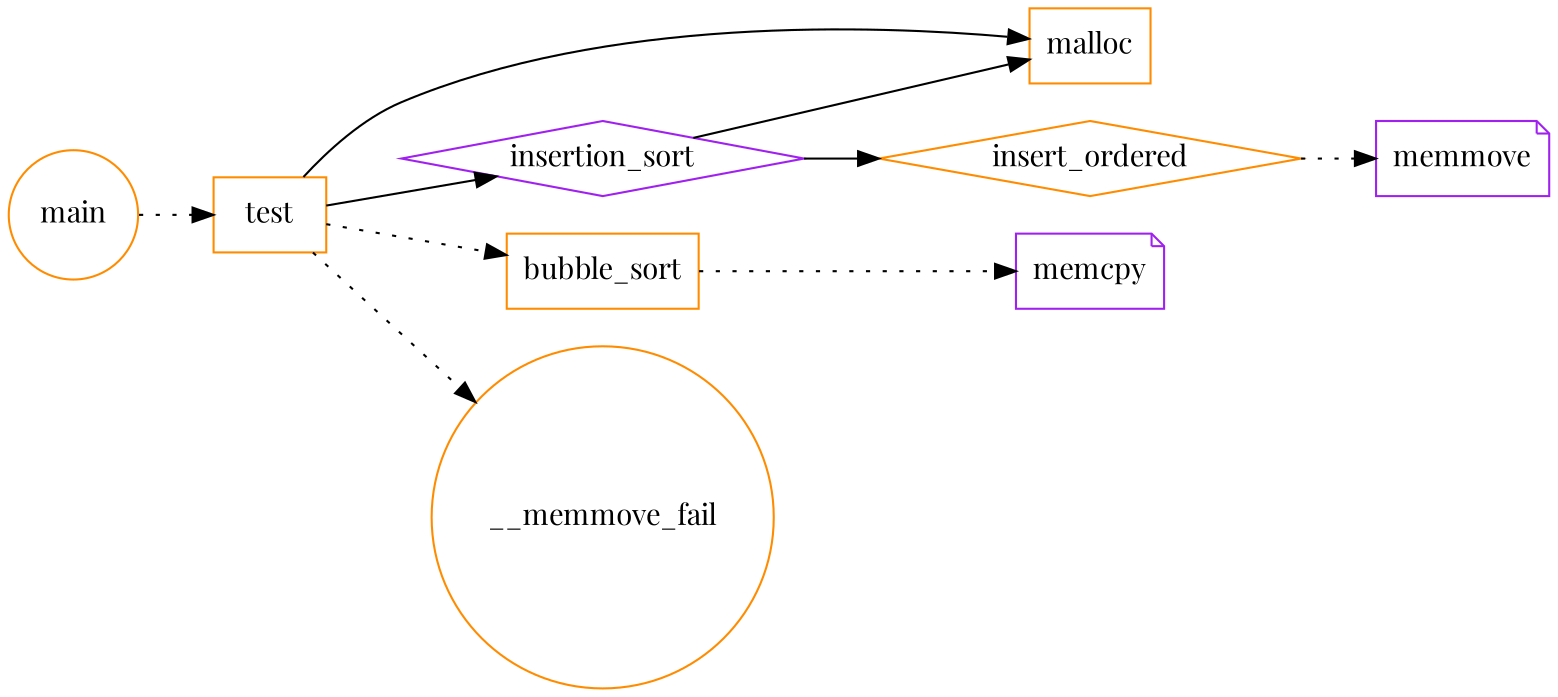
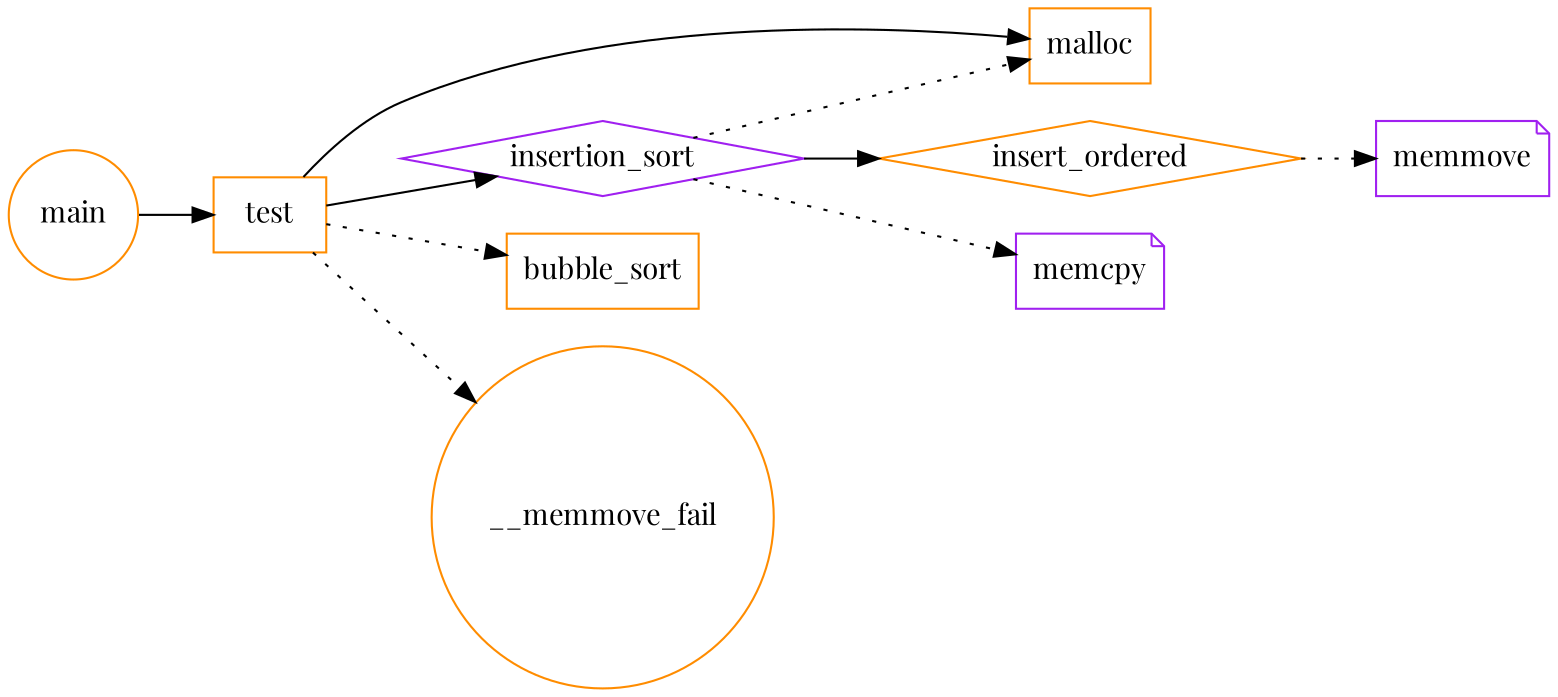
edge "insertion_sort" -> "malloc": style solid -> dotted
edge "main" -> "test": style dotted -> solid
edge "bubble_sort" -> "memcpy": now "insertion_sort" -> "memcpy"
